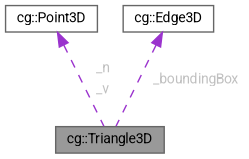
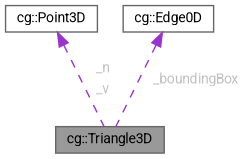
node "cg::Edge3D": label "cg::Edge3D" -> "cg::Edge0D"
